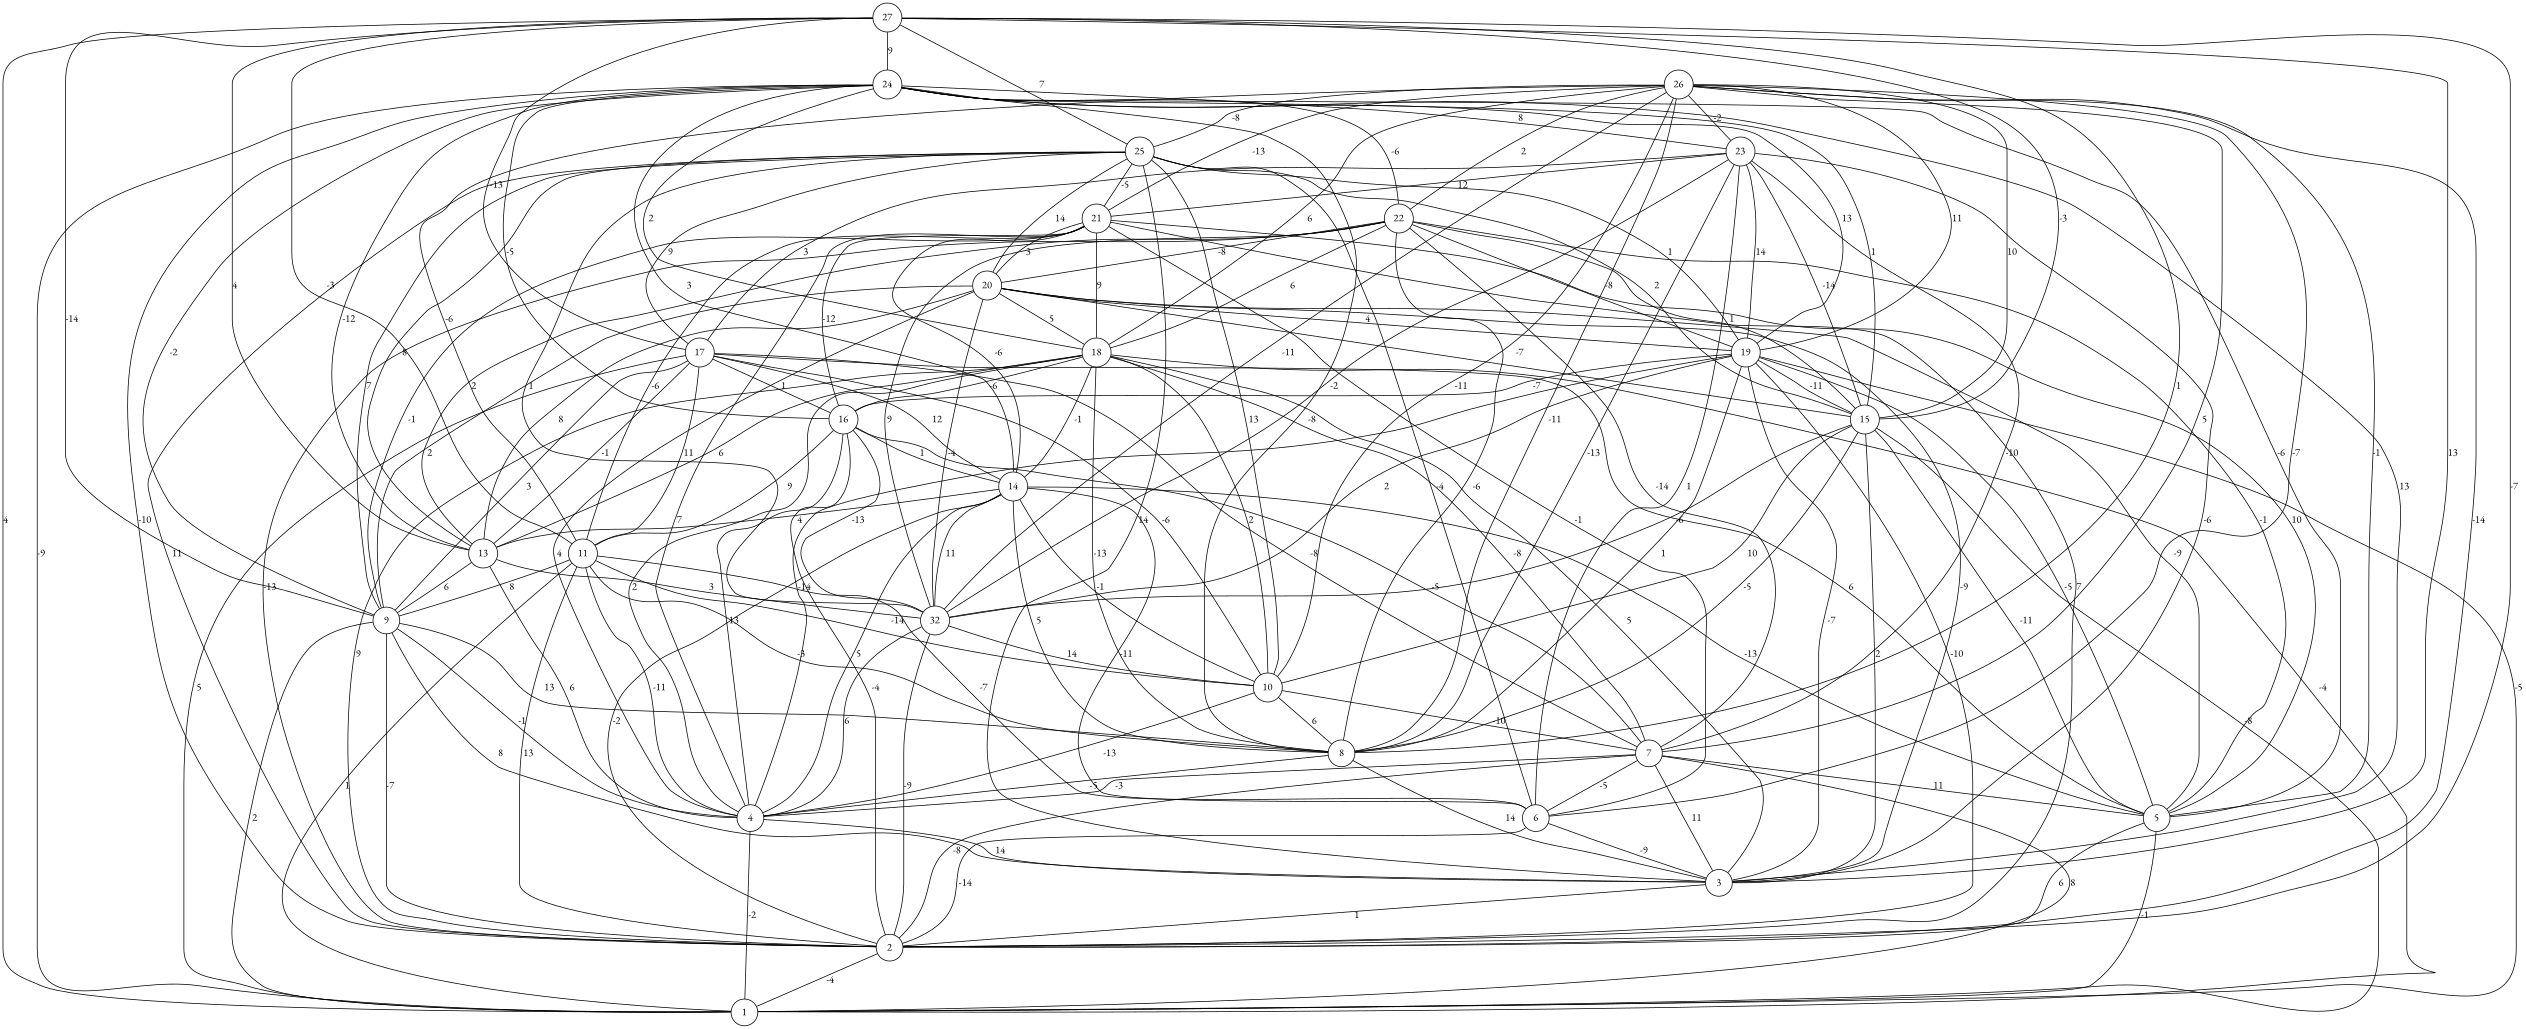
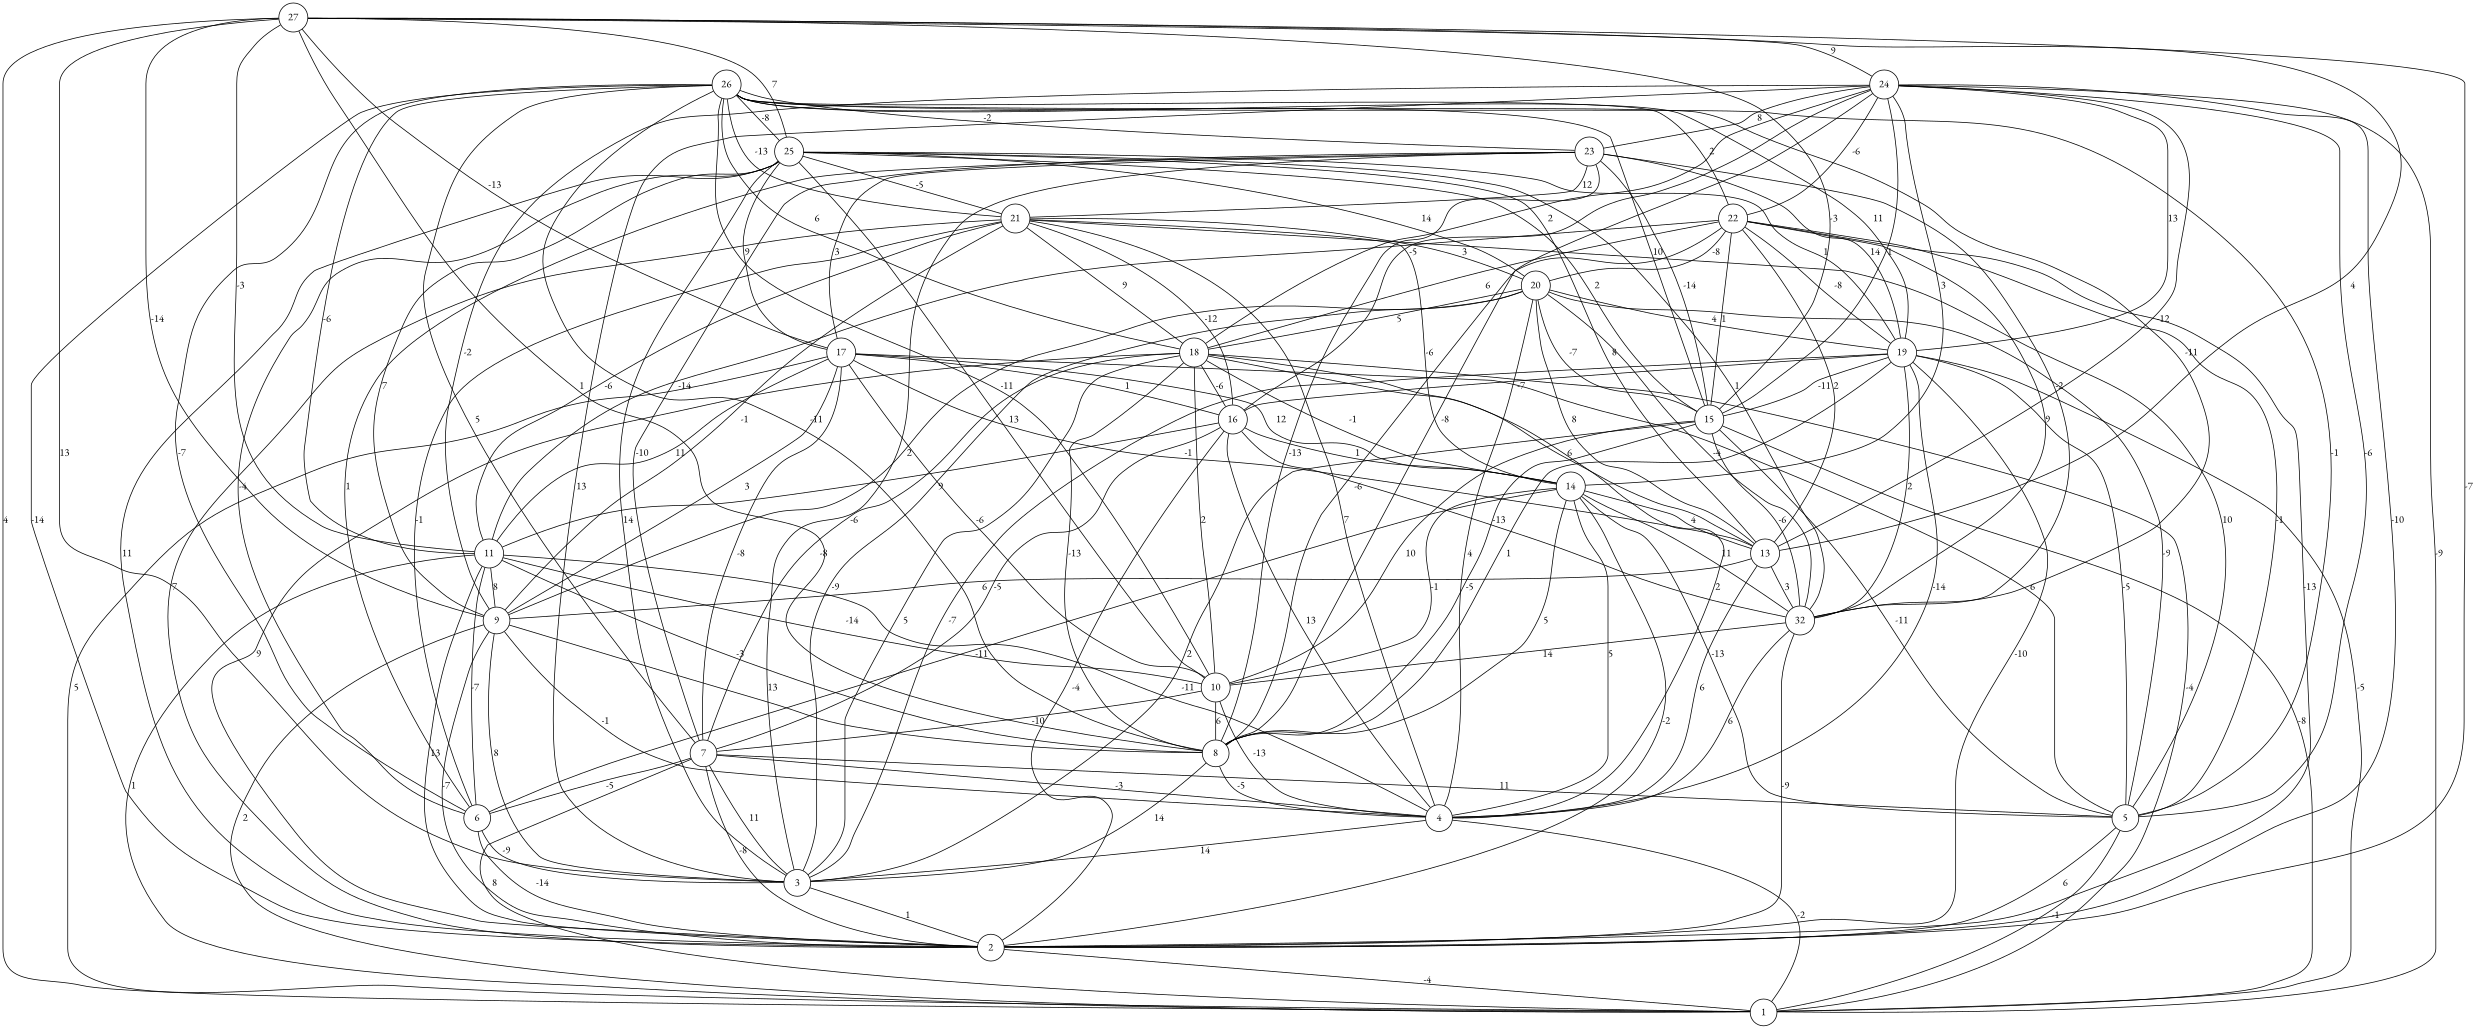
edge "22" -- "7": now "22" -- "11"
